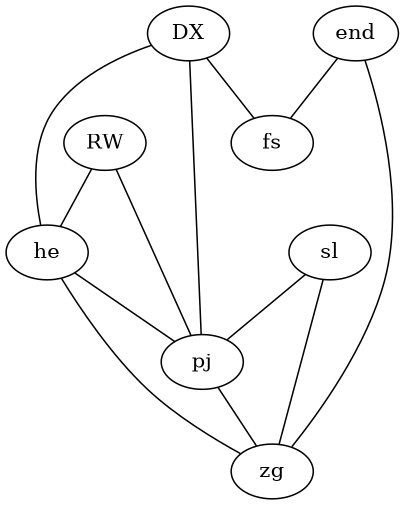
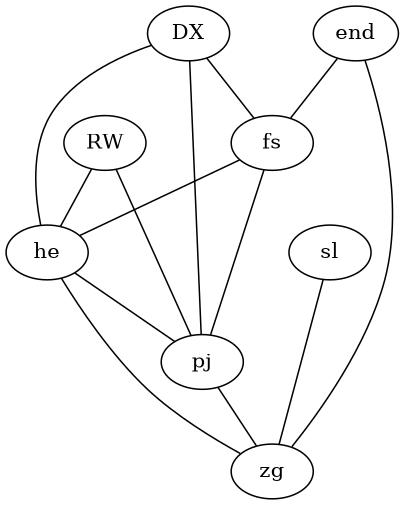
edge "fs" -- "he": added
edge "sl" -- "pj": now "fs" -- "pj"
